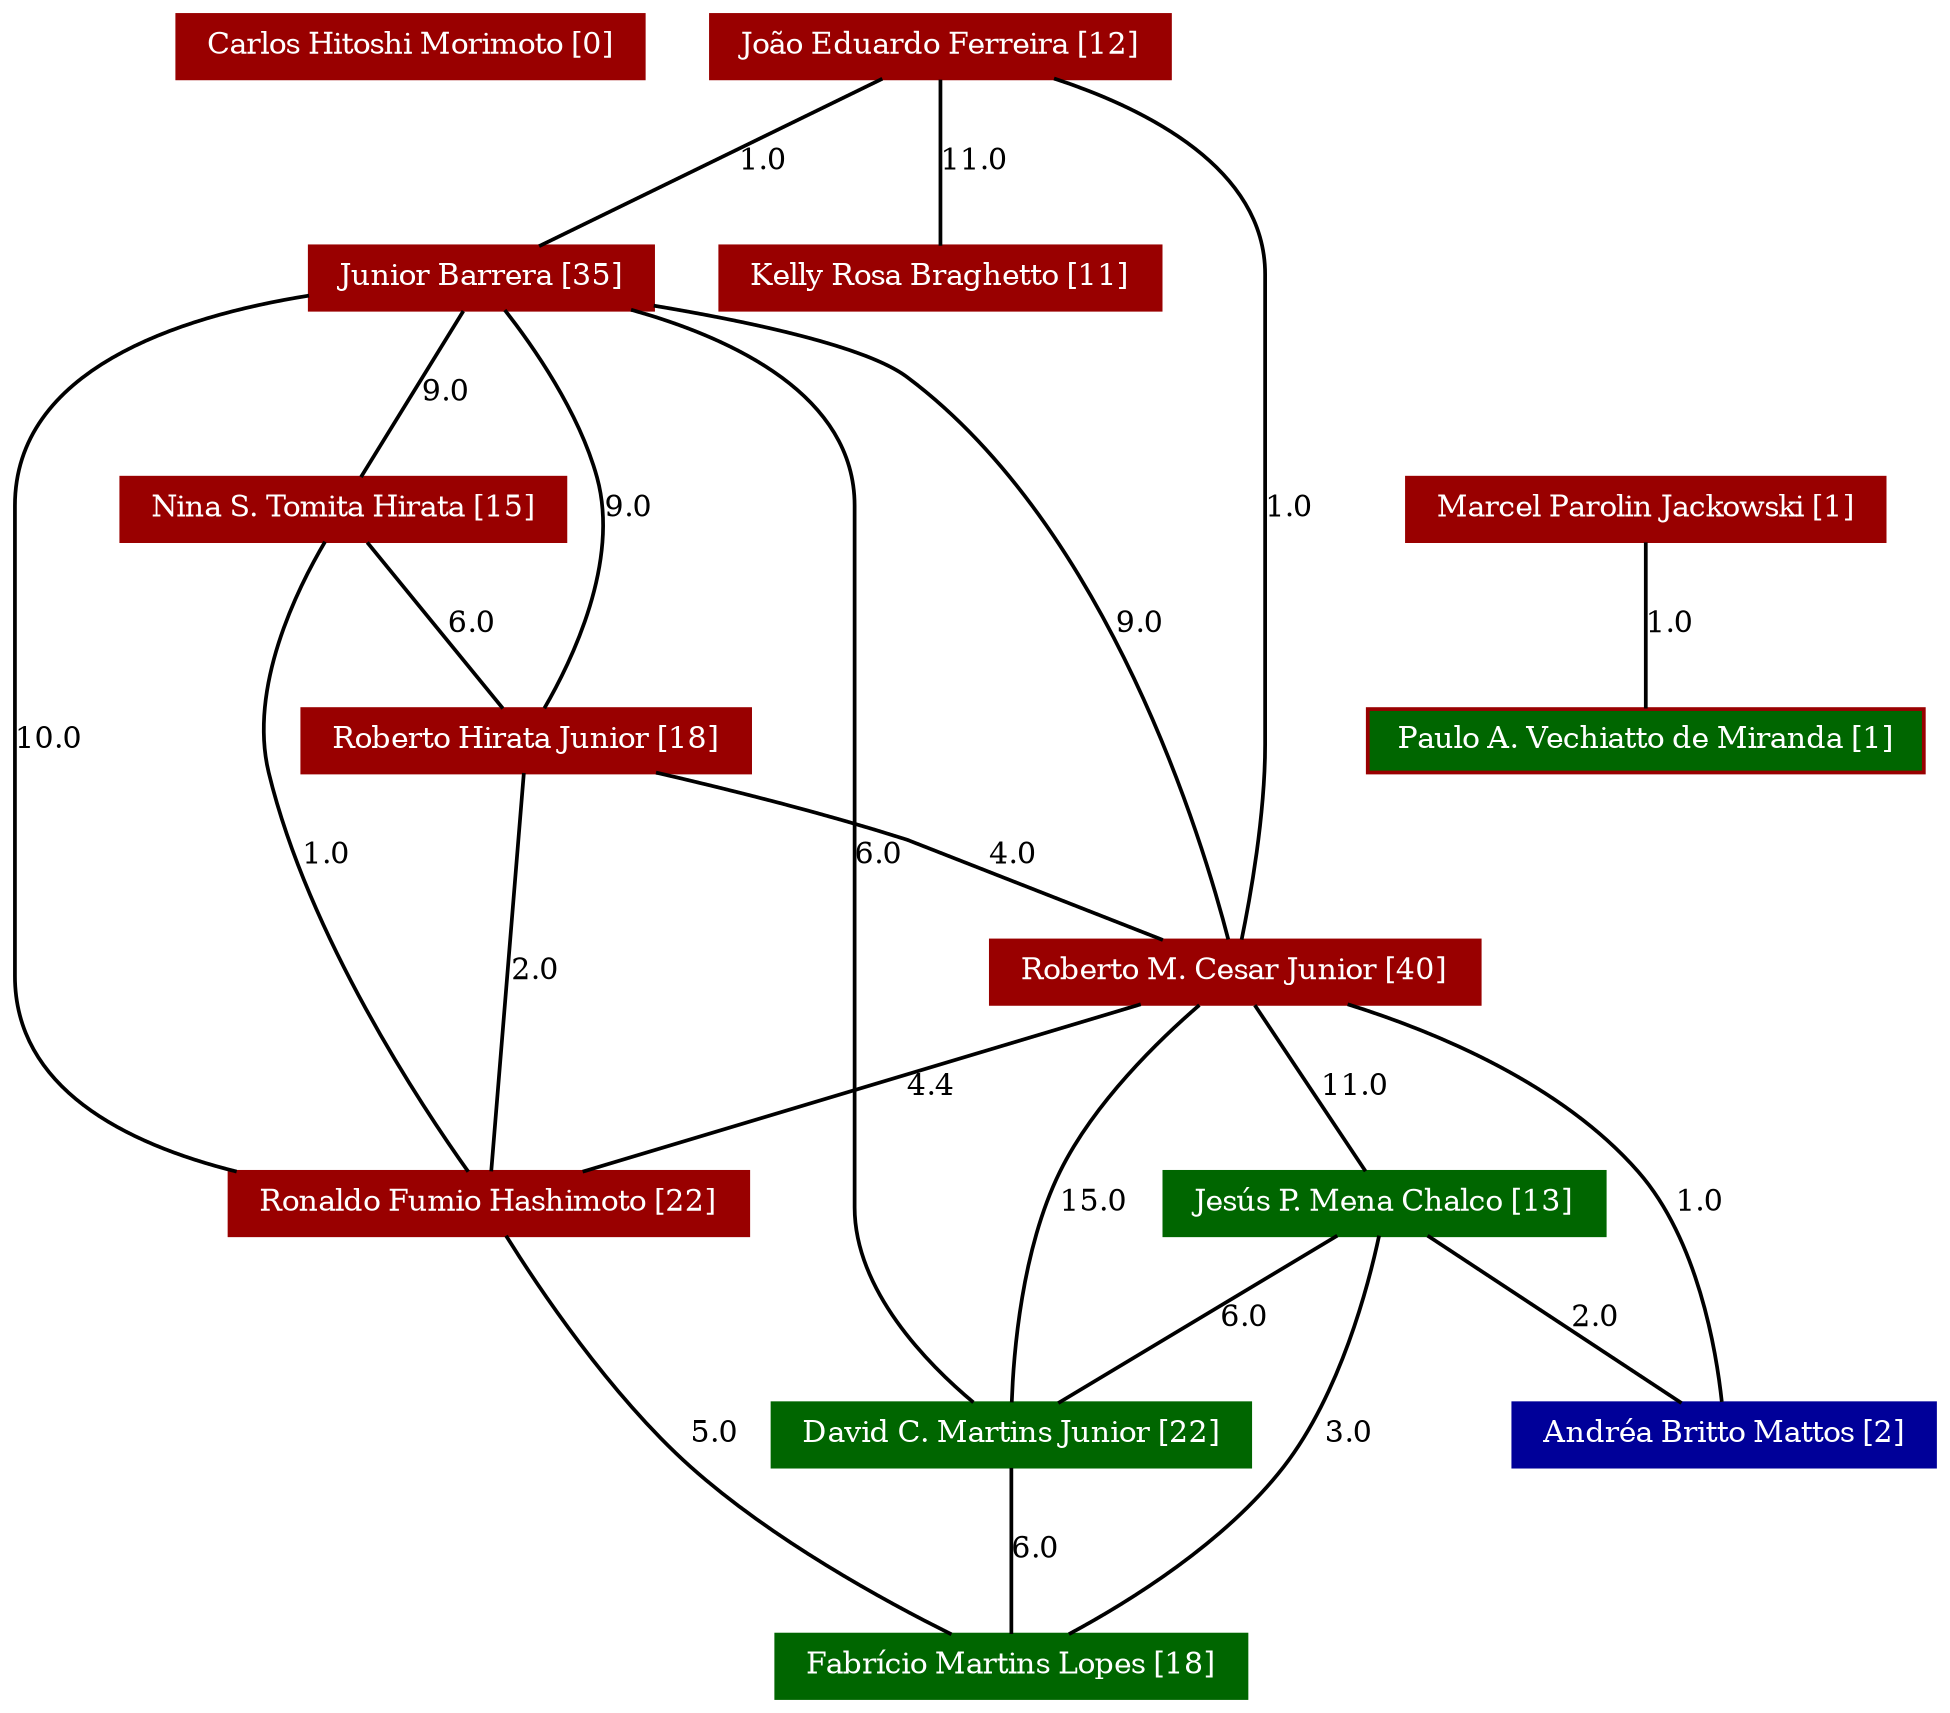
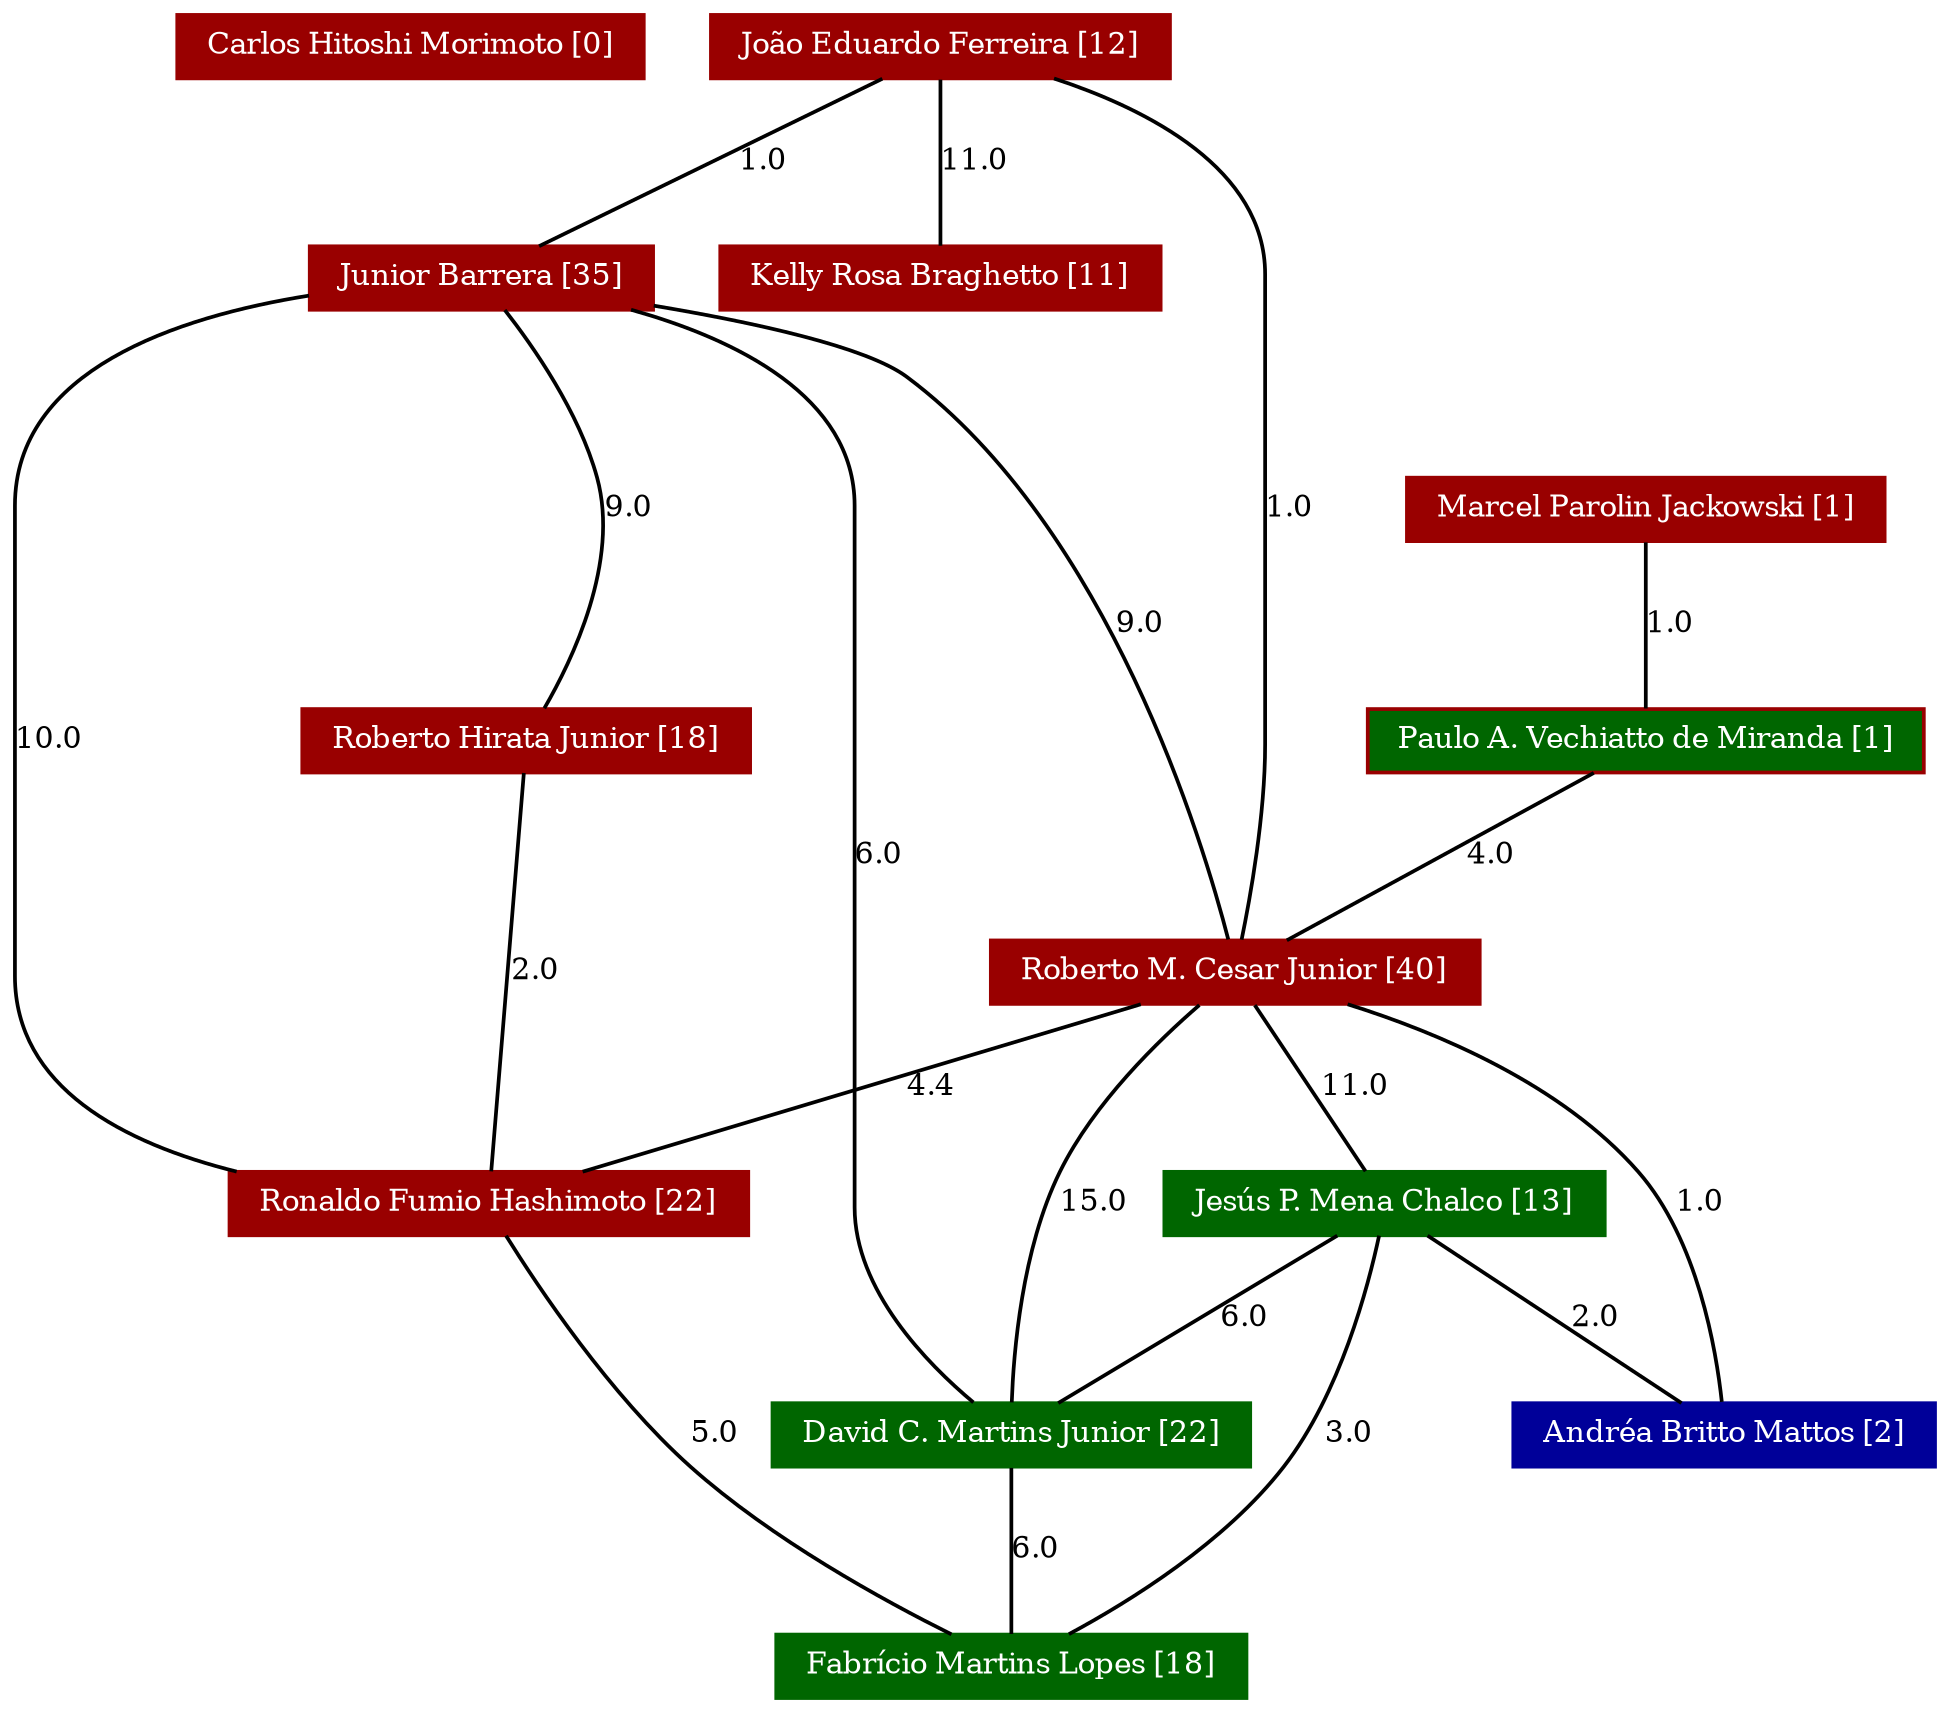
node "Nina S. Tomita Hirata [15]": removed
edge "Roberto Hirata Junior [18]" -- "Roberto M. Cesar Junior [40]": now "Paulo A. Vechiatto de Miranda [1]" -- "Roberto M. Cesar Junior [40]"
